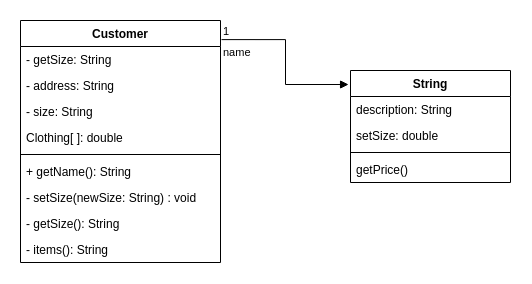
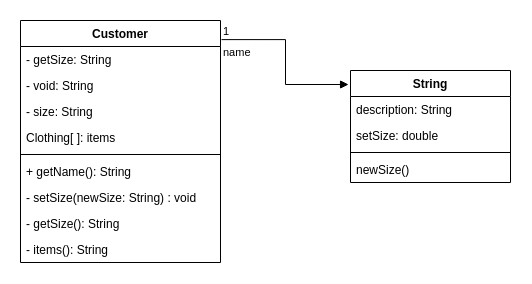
node "- address: String": label "- address: String" -> "- void: String"
node "Clothing[ ]: double": label "Clothing[ ]: double" -> "Clothing[ ]: items"
node "getPrice()": label "getPrice()" -> "newSize()"
